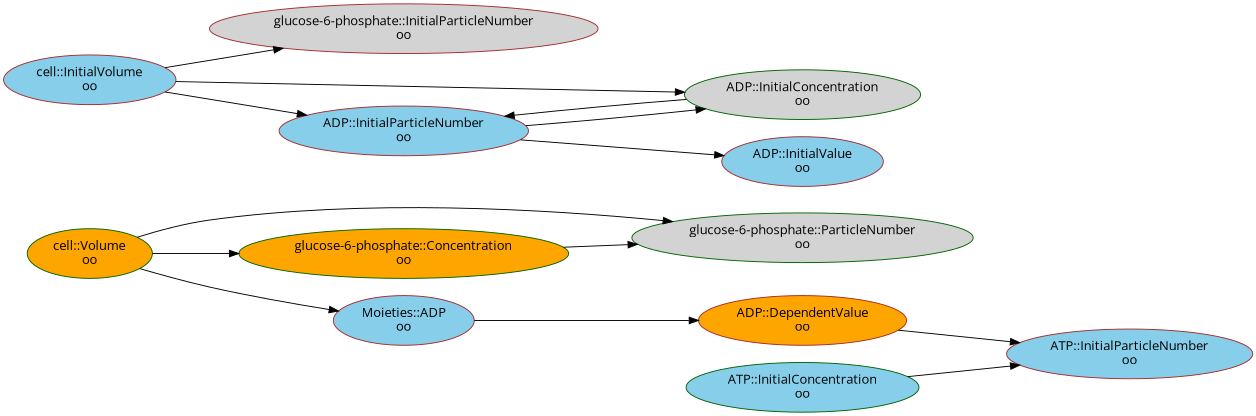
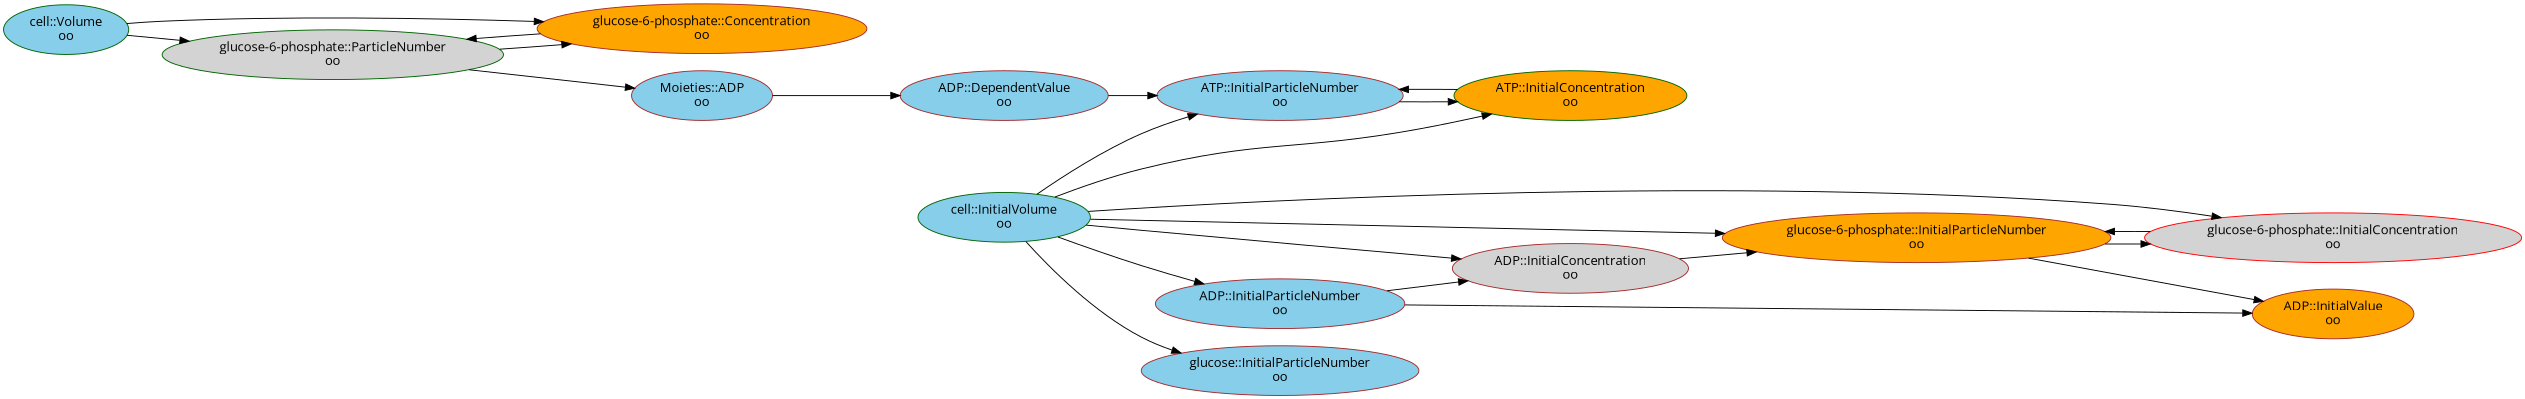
node "glucose-6-phosphate::InitialParticleNumber oo": fillcolor lightgrey -> orange
edge "glucose-6-phosphate::ParticleNumber oo" -> "glucose-6-phosphate::Concentration oo": added
node "cell::InitialVolume oo": color brown -> darkgreen
node "ADP::InitialConcentration oo": color darkgreen -> brown
edge "ATP::InitialParticleNumber oo" -> "ATP::InitialConcentration oo": added
edge "ADP::InitialConcentration oo" -> "ADP::InitialParticleNumber oo": now "ADP::InitialConcentration oo" -> "glucose-6-phosphate::InitialParticleNumber oo"
edge "cell::InitialVolume oo" -> "ATP::InitialConcentration oo": added
edge "cell::InitialVolume oo" -> "ATP::InitialParticleNumber oo": added
node "ADP::InitialValue oo": fillcolor skyblue -> orange
node "glucose-6-phosphate::InitialConcentration oo": added
node "cell::Volume oo": fillcolor orange -> skyblue
node "glucose-6-phosphate::Concentration oo": color darkgreen -> brown
edge "glucose-6-phosphate::InitialParticleNumber oo" -> "ADP::InitialValue oo": added
edge "cell::Volume oo" -> "Moieties::ADP oo": now "glucose-6-phosphate::ParticleNumber oo" -> "Moieties::ADP oo"
node "ADP::DependentValue oo": fillcolor orange -> skyblue
node "glucose::InitialParticleNumber oo": added
node "ATP::InitialConcentration oo": fillcolor skyblue -> orange
